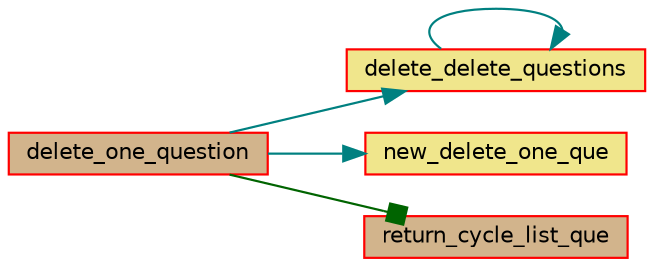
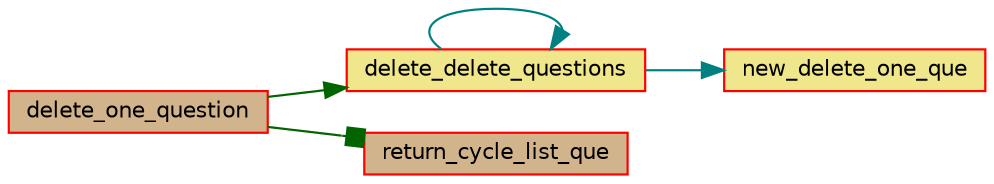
edge "delete_one_question" -> "delete_delete_questions": color teal -> darkgreen
edge "delete_one_question" -> "new_delete_one_que": now "delete_delete_questions" -> "new_delete_one_que"
